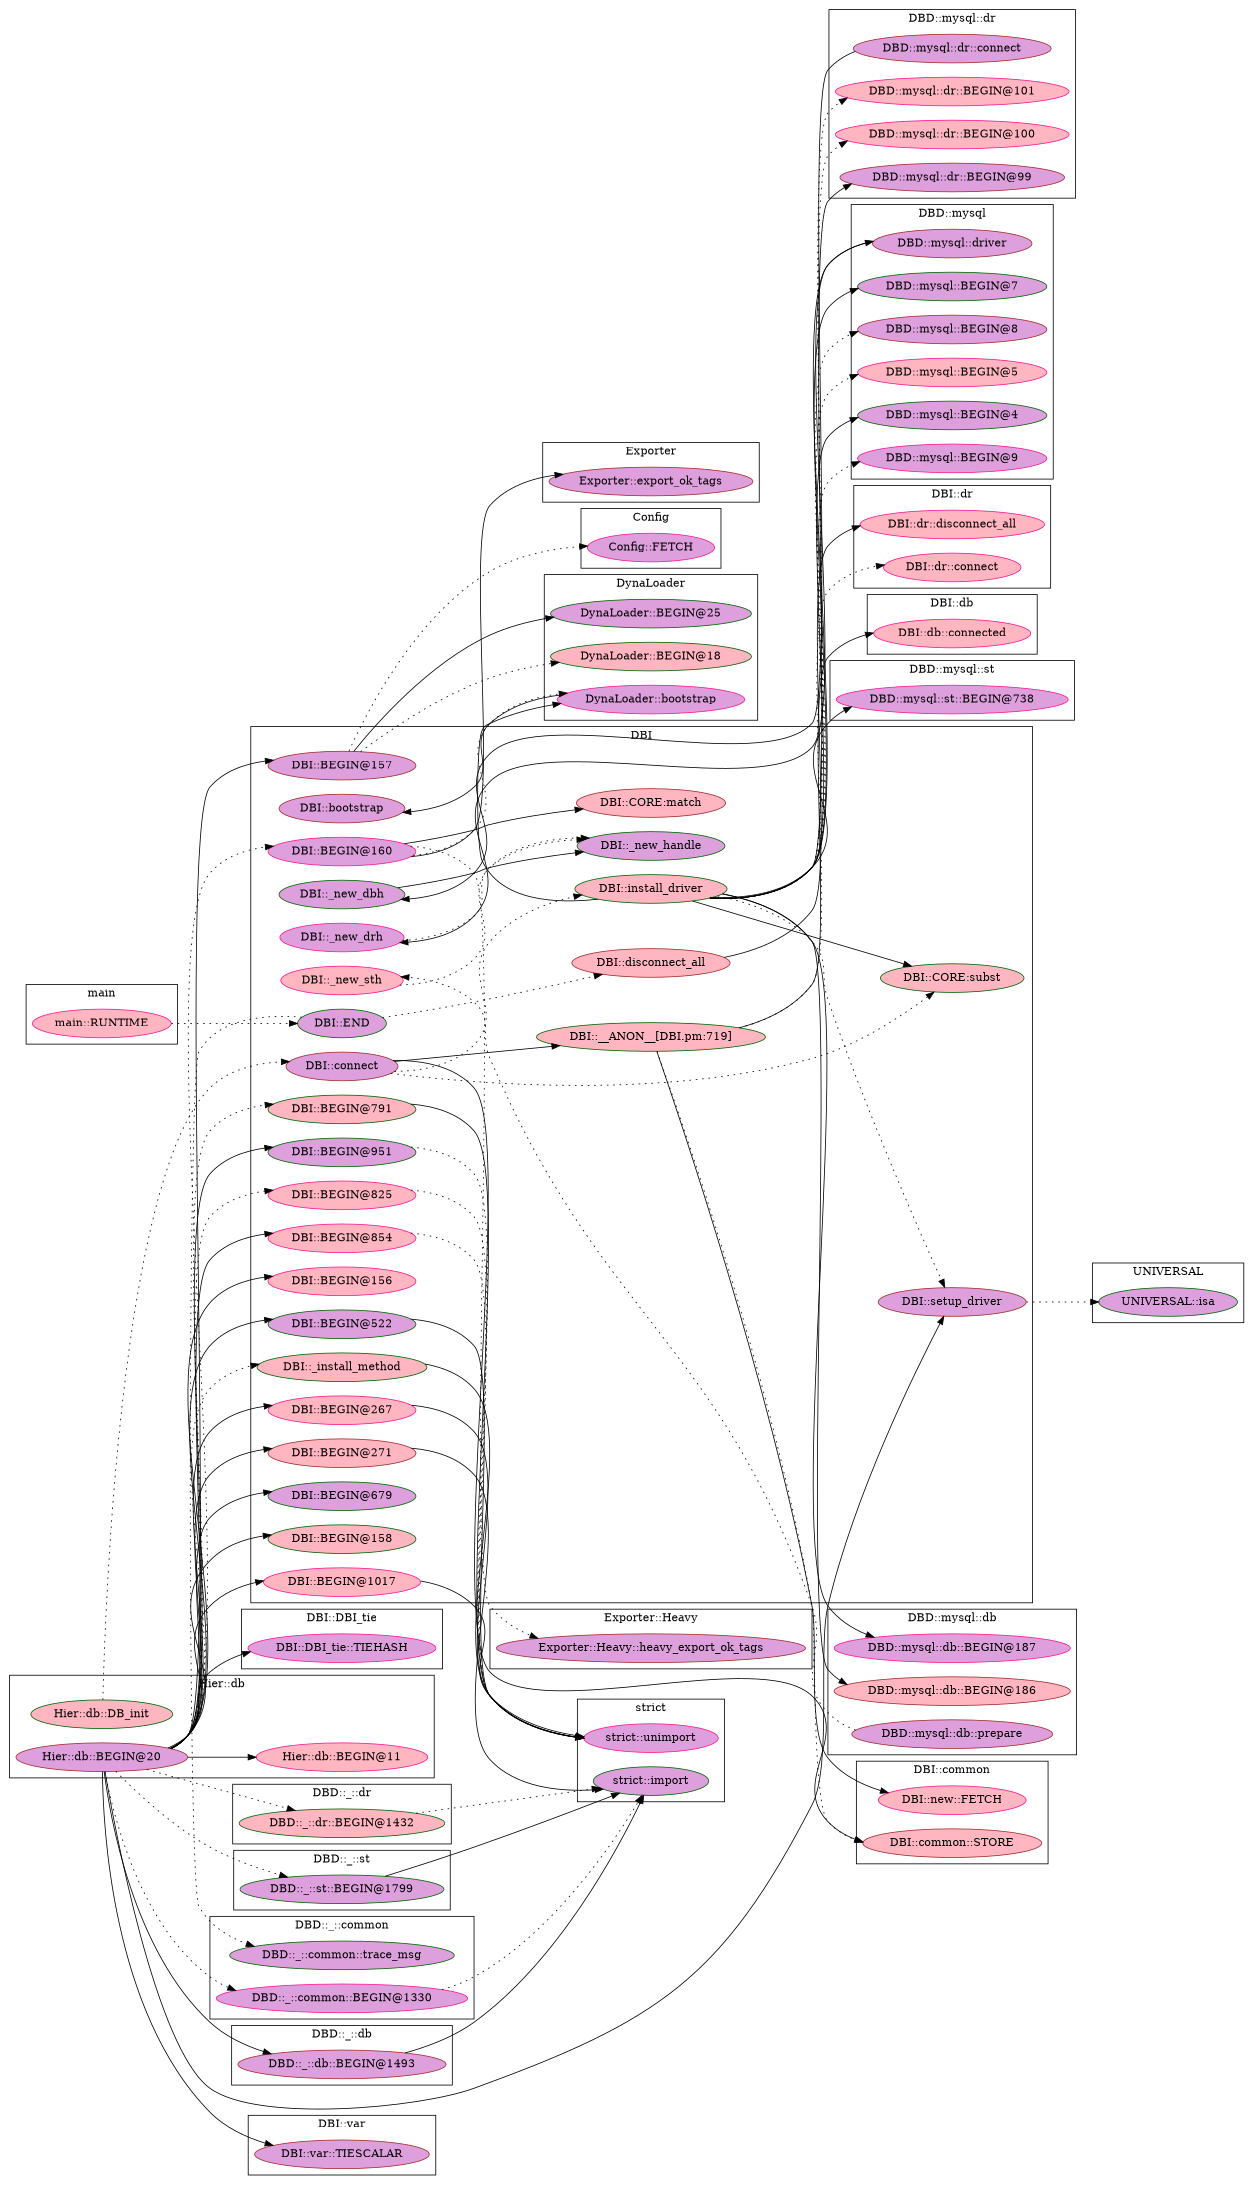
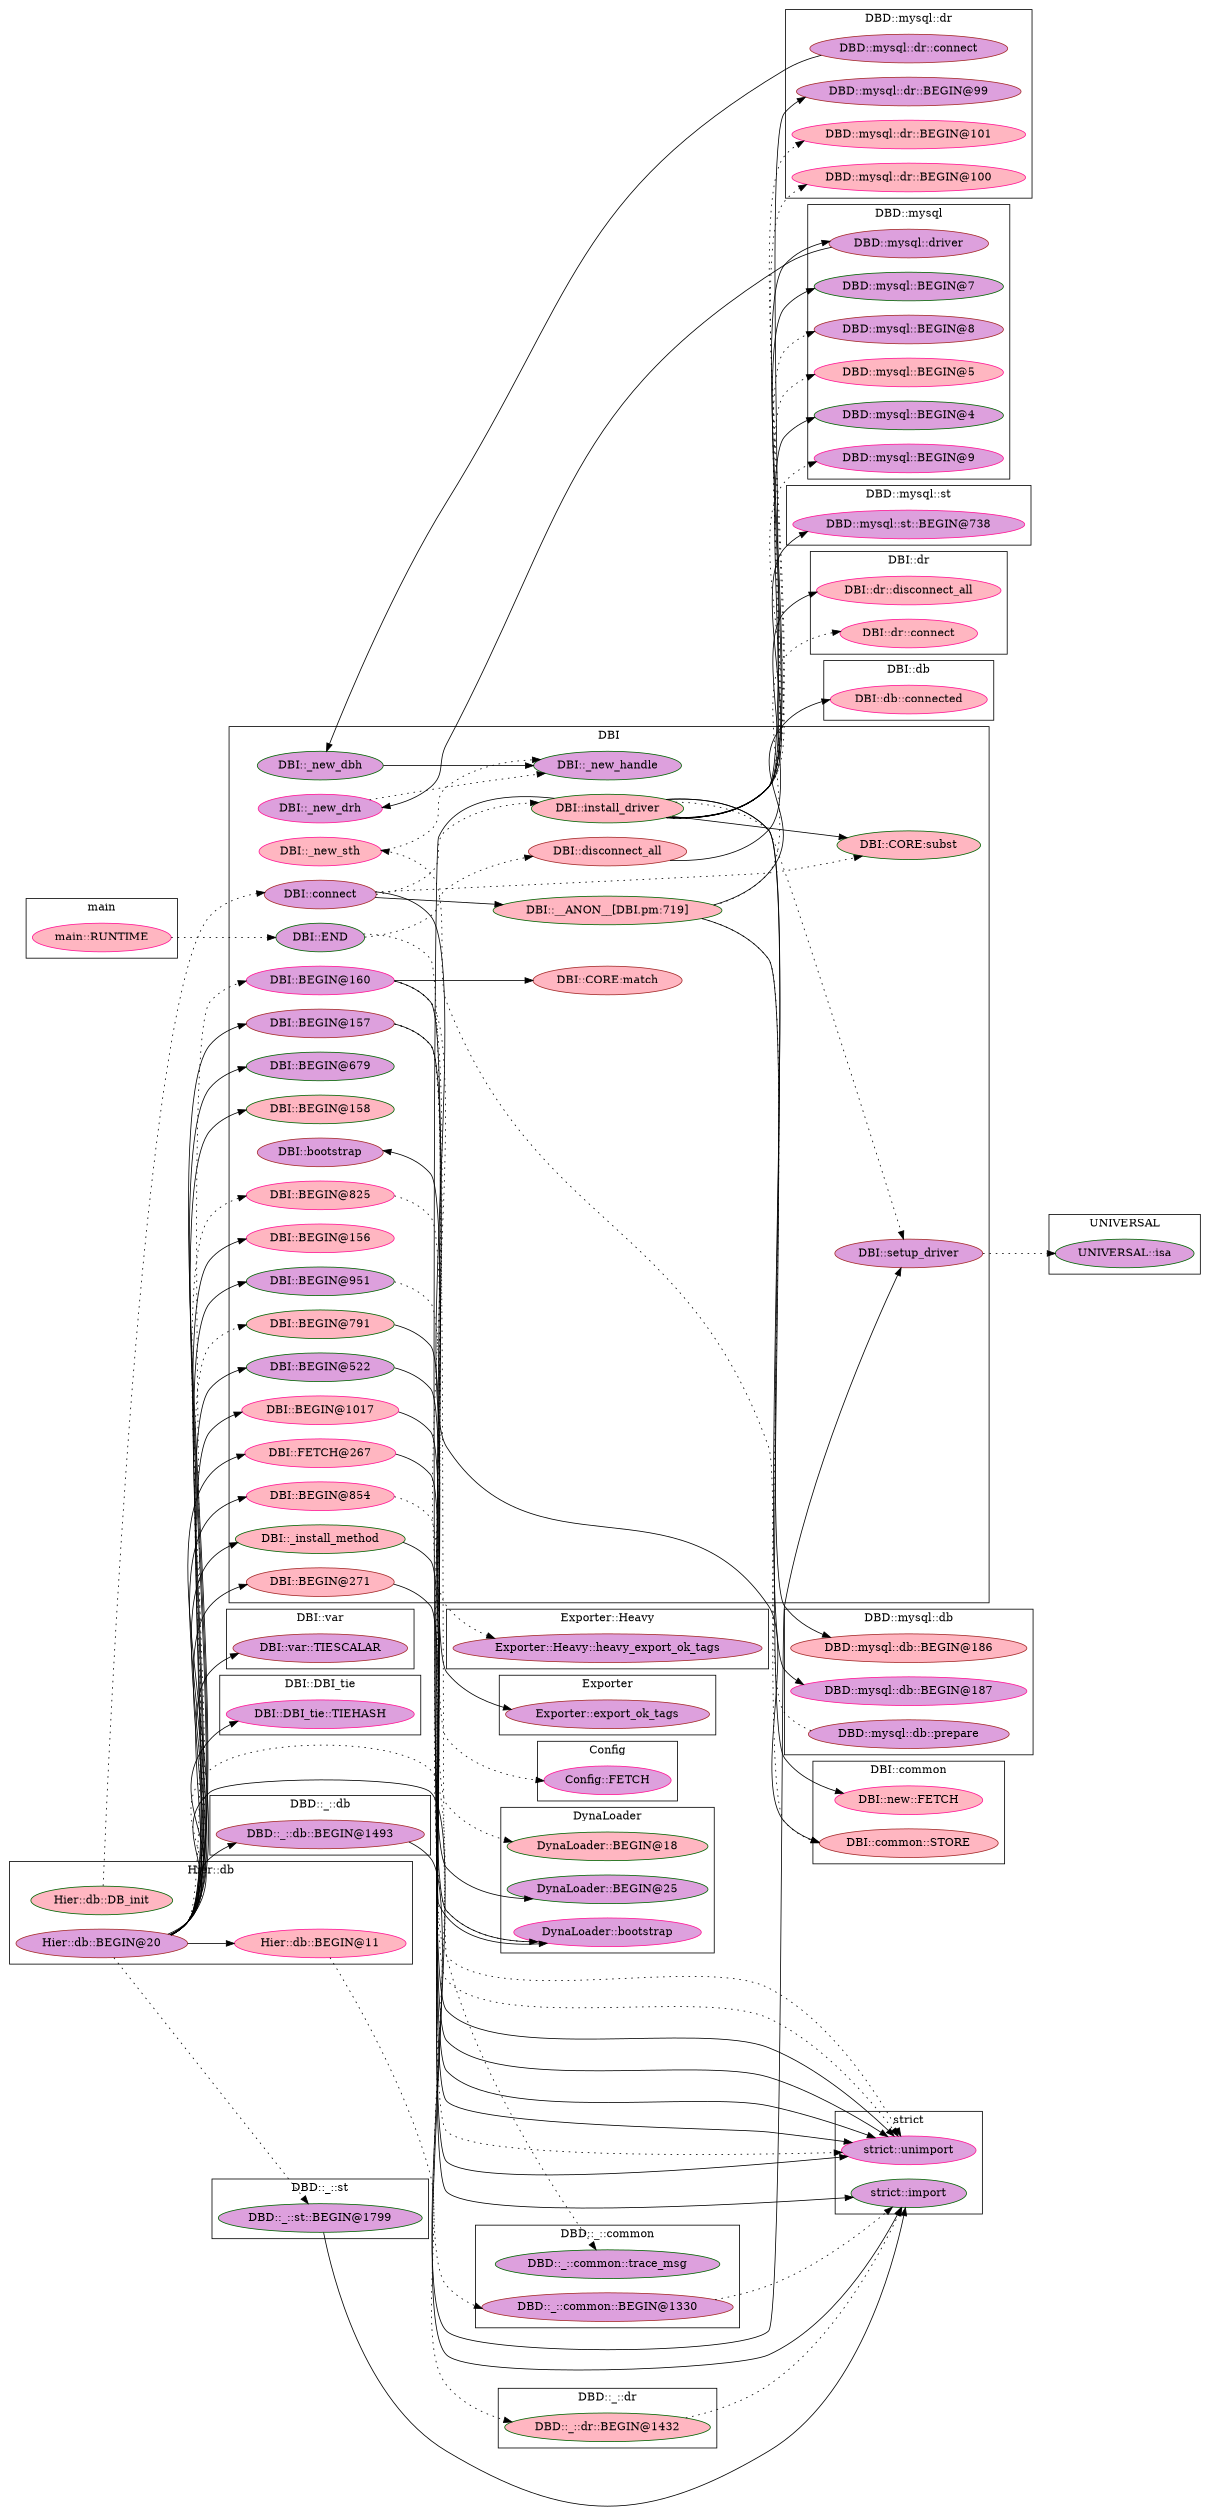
node "DBI::BEGIN@267": label "DBI::BEGIN@267" -> "DBI::FETCH@267"
edge "Hier::db::BEGIN@20" -> "DBI::_install_method": style dotted -> solid
edge "Hier::db::BEGIN@20" -> "DBD::_::dr::BEGIN@1432": now "Hier::db::BEGIN@11" -> "DBD::_::dr::BEGIN@1432"
node "DBD::_::common::BEGIN@1330": color deeppink -> brown
